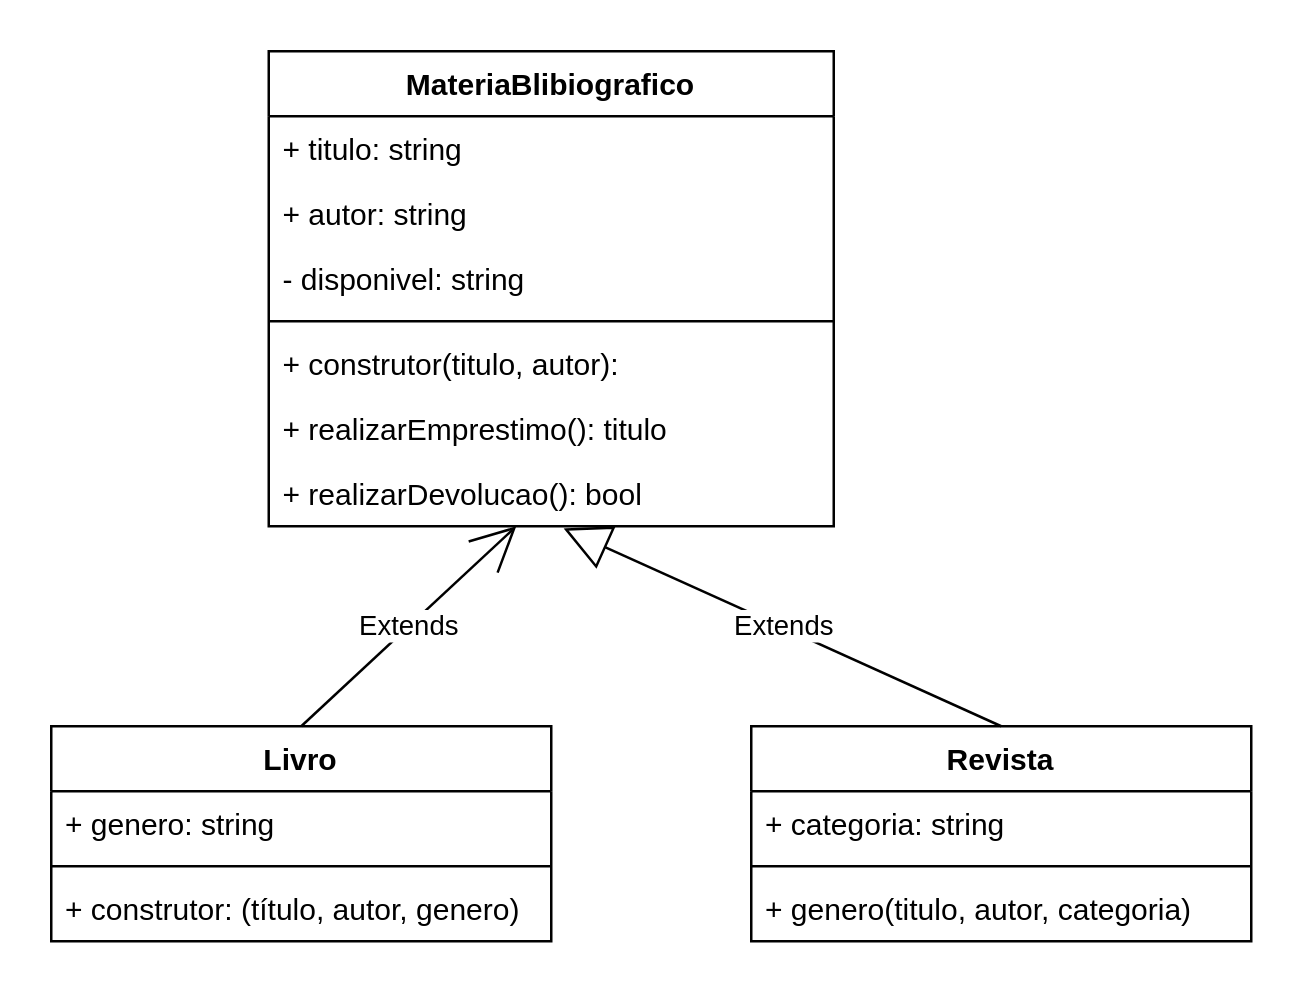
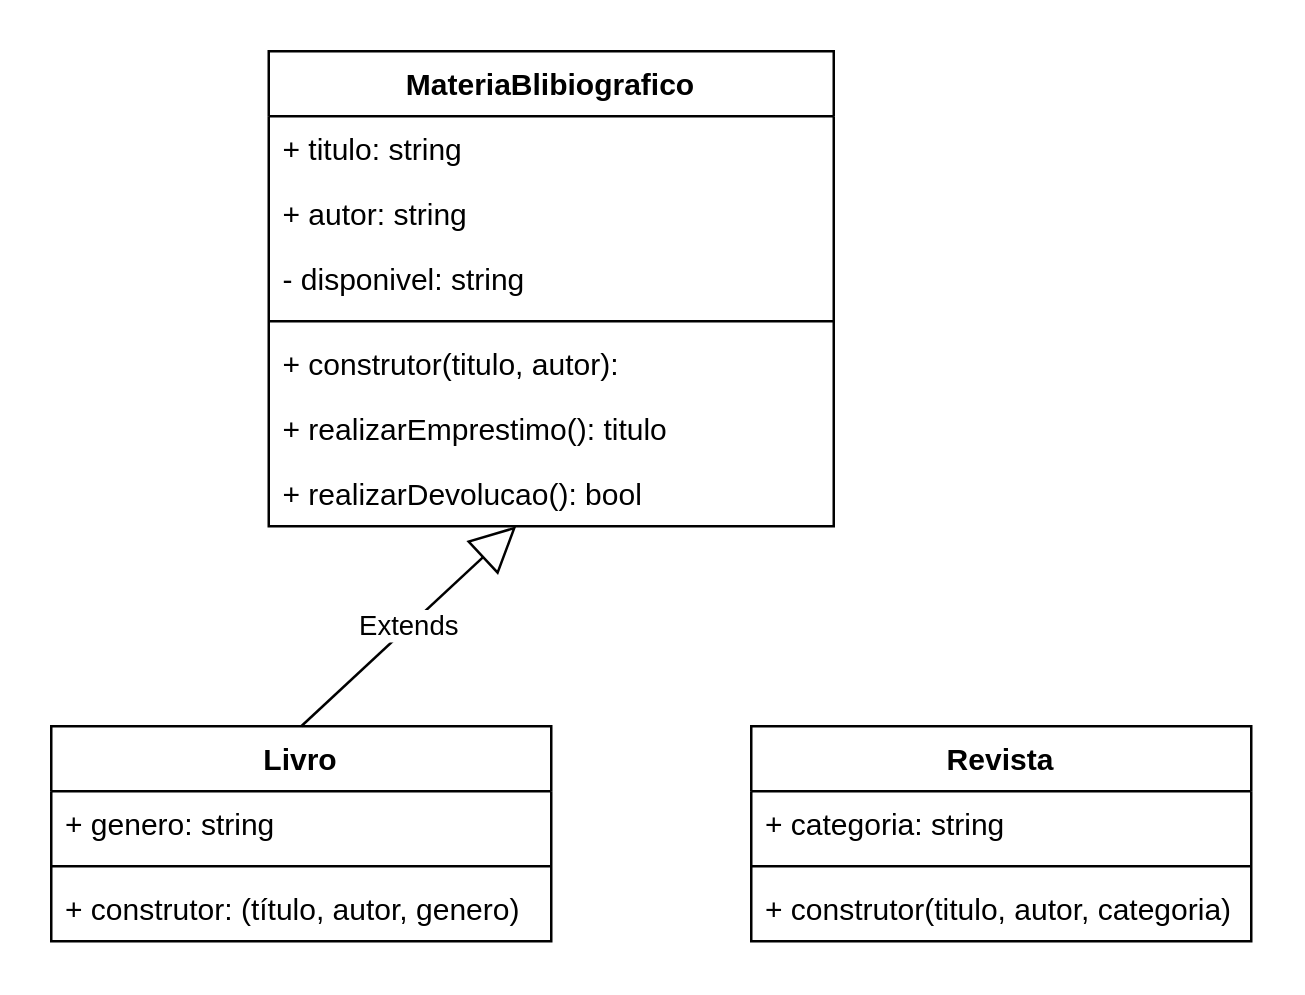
edge "Livro" -> "+ realizarDevolucao(): bool": arrowhead open -> block
edge "Revista" -> "+ realizarDevolucao(): bool": removed, label "Extends"
node "+ genero(titulo, autor, categoria)": label "+ genero(titulo, autor, categoria)" -> "+ construtor(titulo, autor, categoria)"
